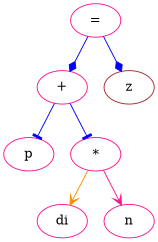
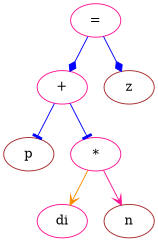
node "p": color deeppink -> brown
node "n": color deeppink -> brown
